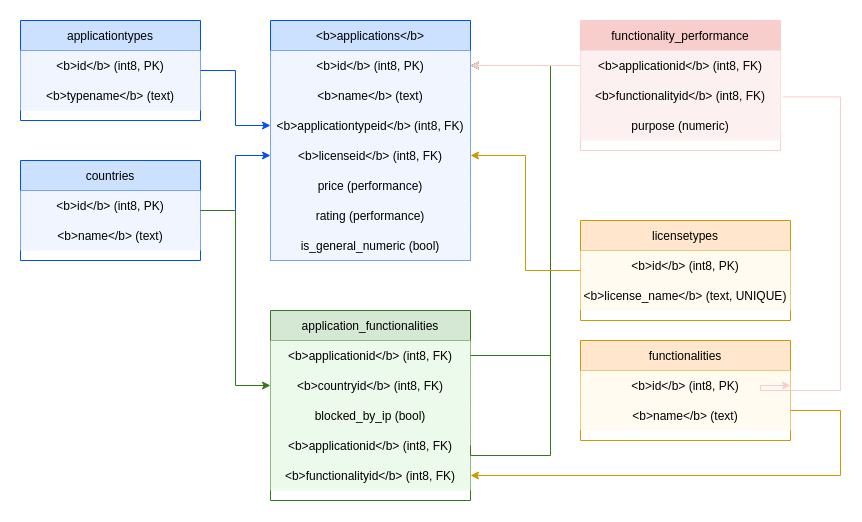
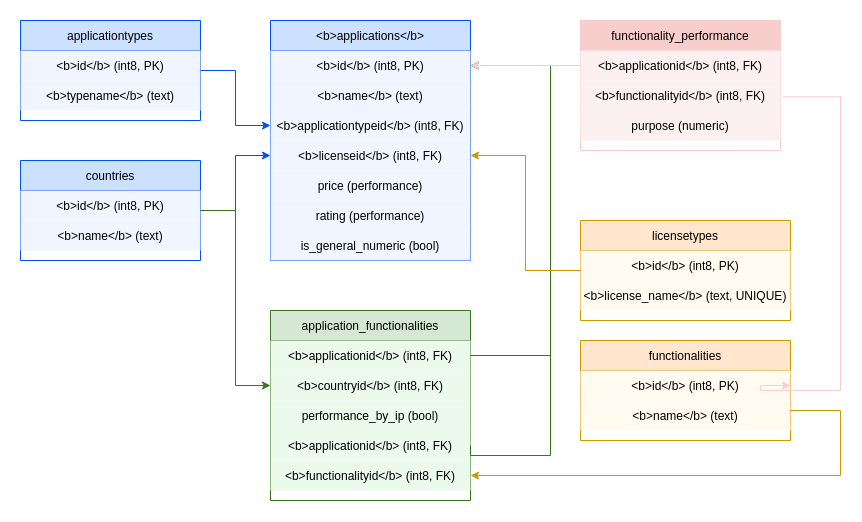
node "blocked_by_ip (bool)": label "blocked_by_ip (bool)" -> "performance_by_ip (bool)"
